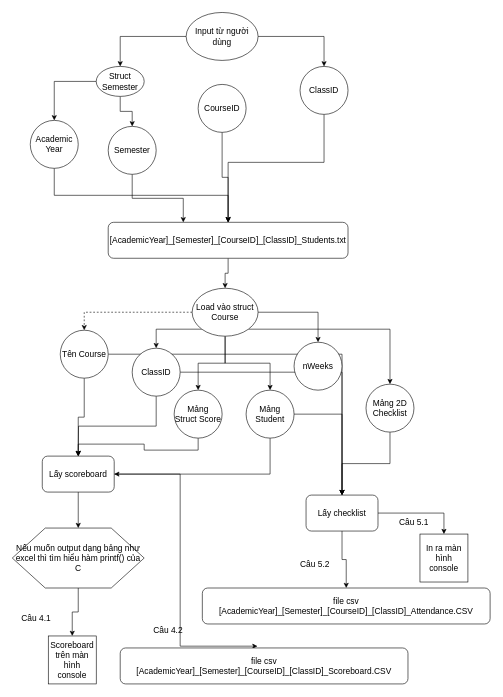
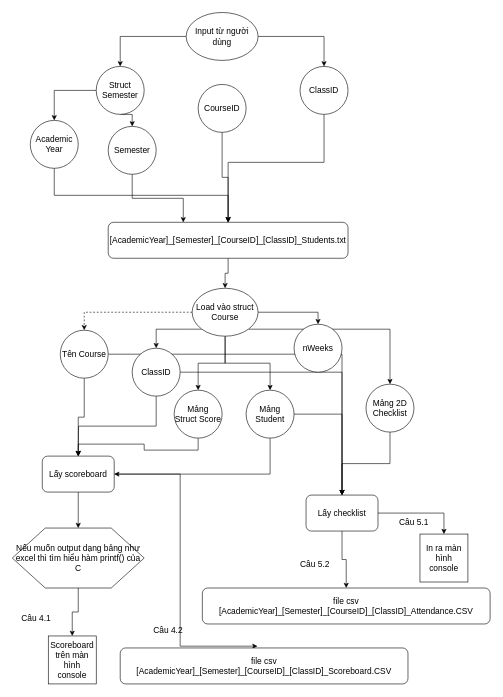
node "Struct Semester": size 48x30 -> 48x48
node "nWeeks": moved (318, 366) -> (318, 348)
